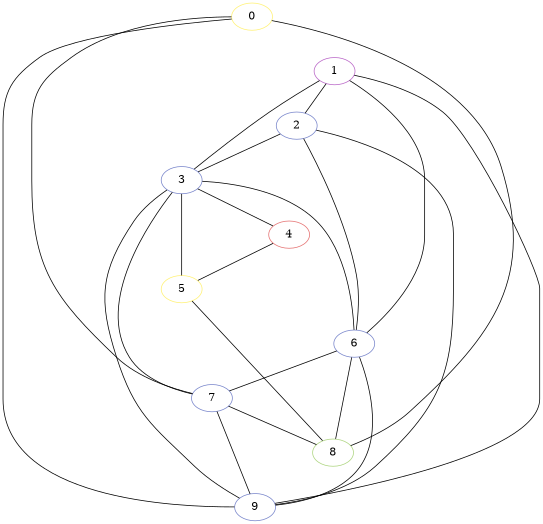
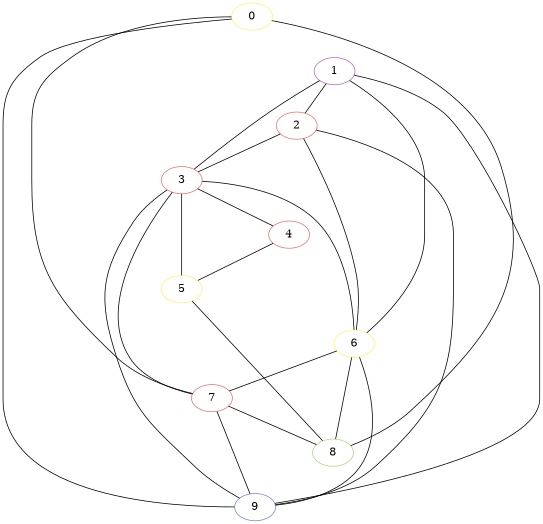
node "2": color #7986cb -> #e57373
node "3": color #7986cb -> #e57373
node "6": color #7986cb -> #fff176
node "7": color #7986cb -> #e57373
